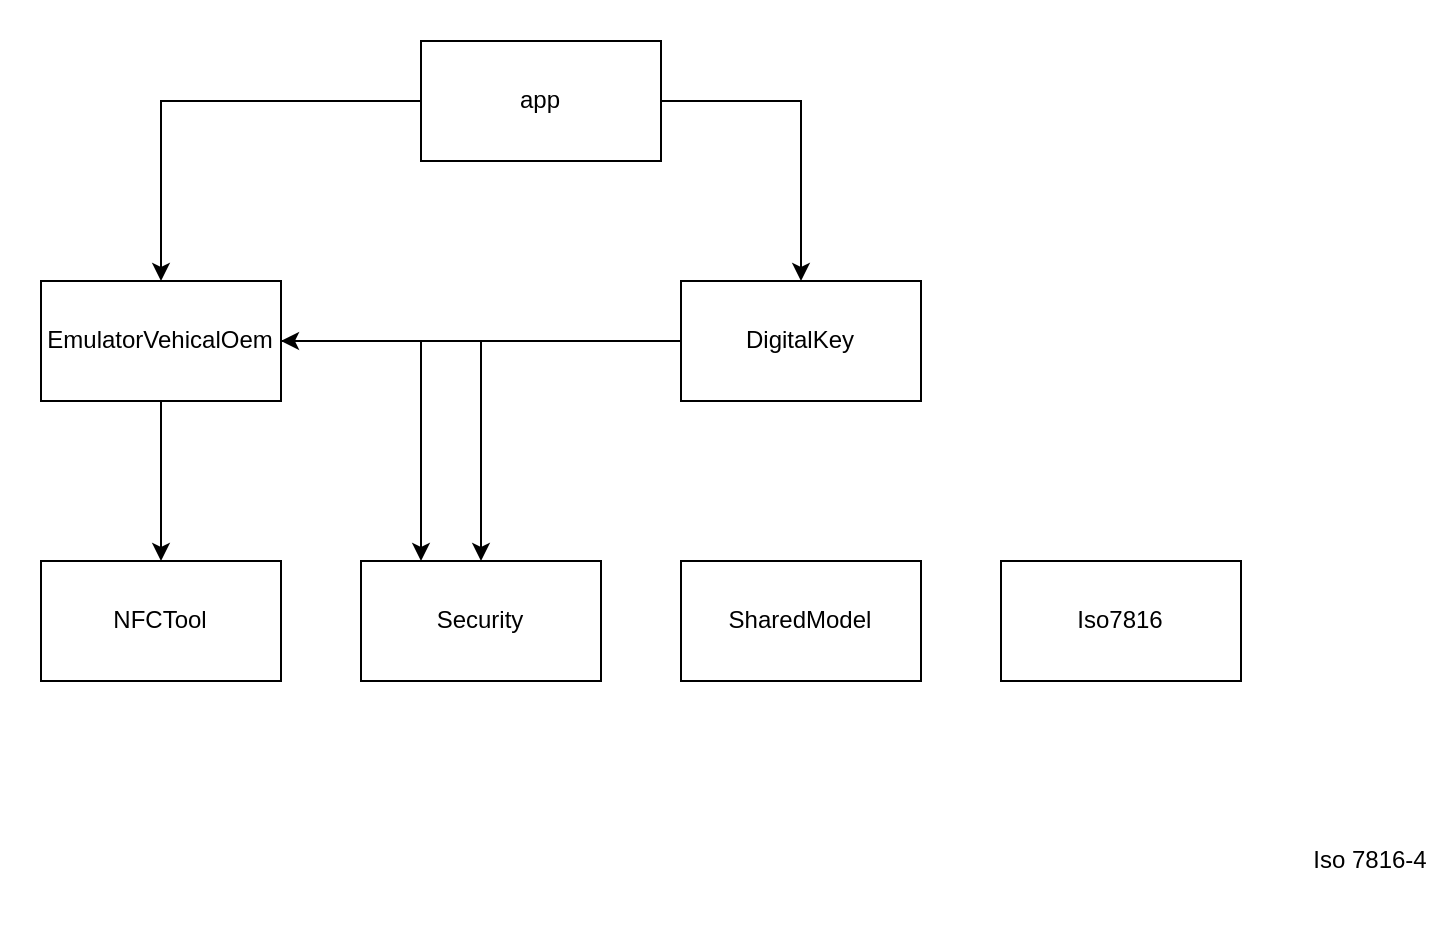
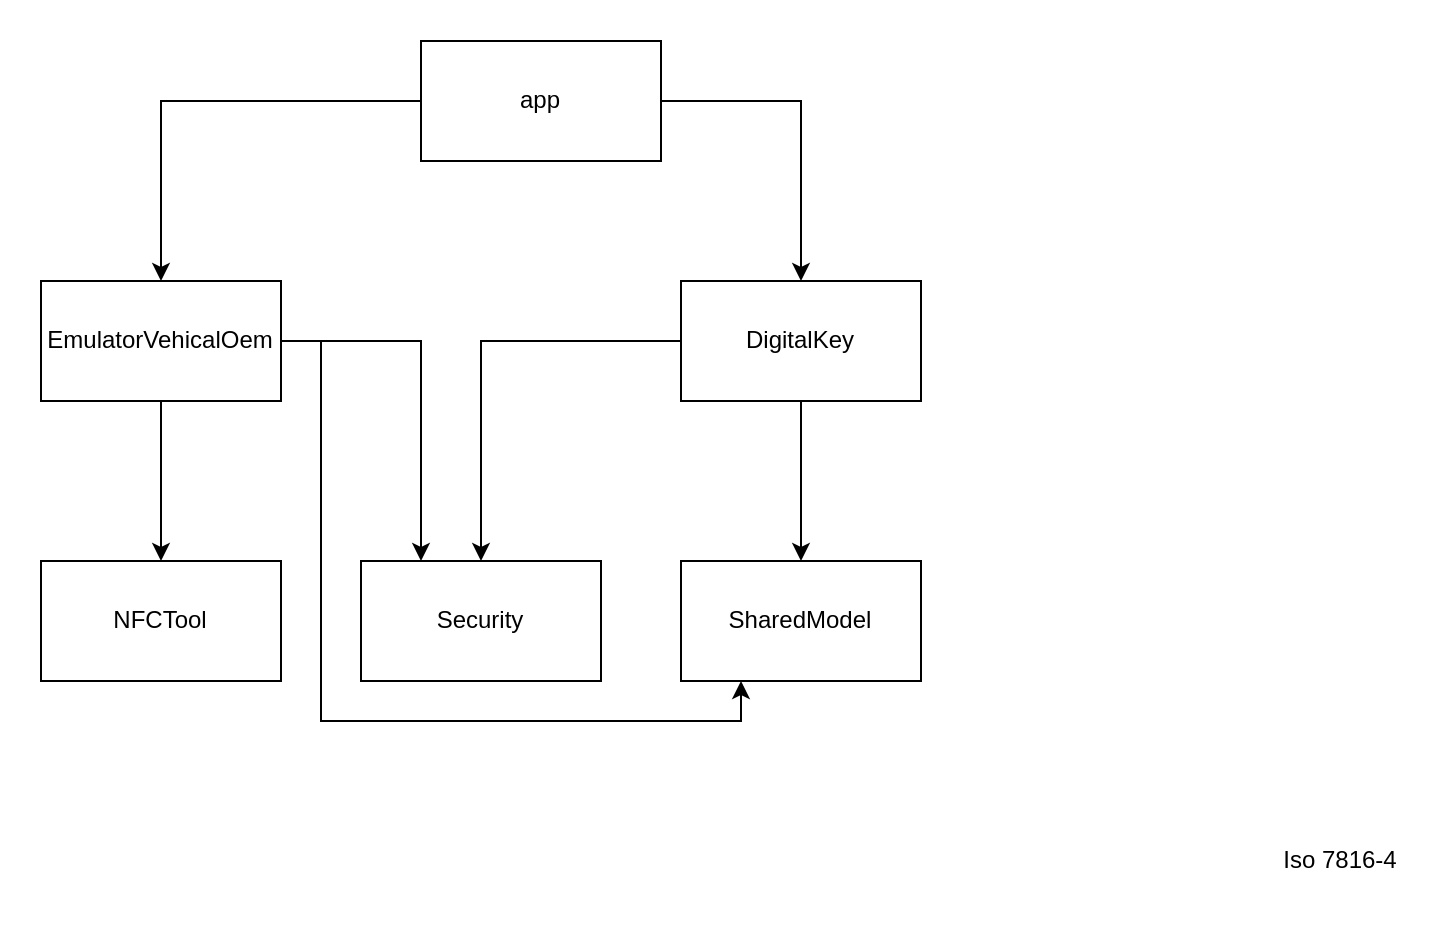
edge "DigitalKey" -> "EmulatorVehicalOem": now "DigitalKey" -> "SharedModel"
node "Iso7816": removed
edge "EmulatorVehicalOem" -> "SharedModel": added
node "Iso 7816-4": moved (1371, 861) -> (1341, 861)
